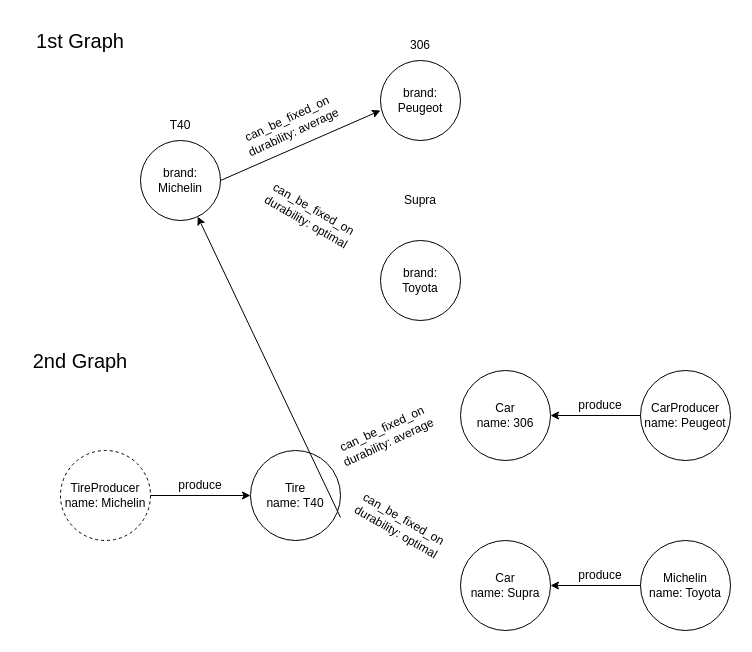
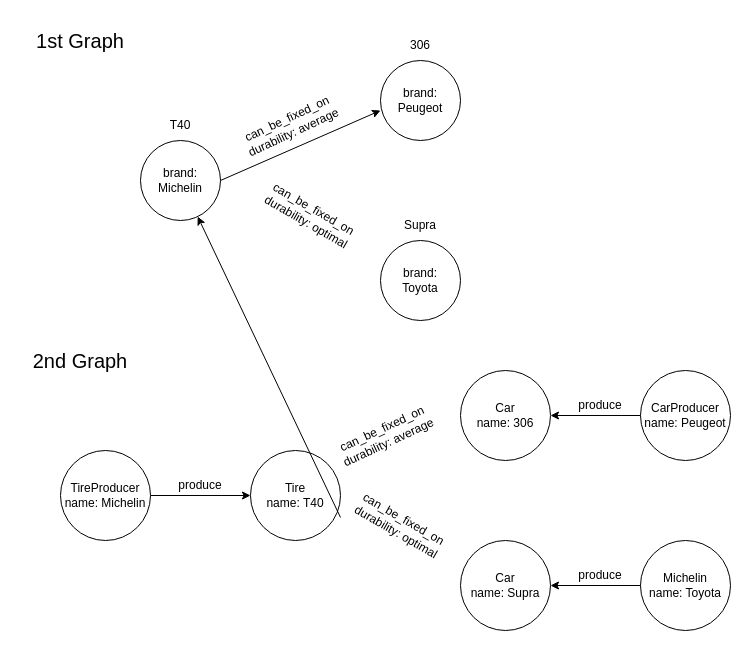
node "Supra": moved (421, 201) -> (421, 226)
node "TireProducer name: Michelin": style dashed -> solid
